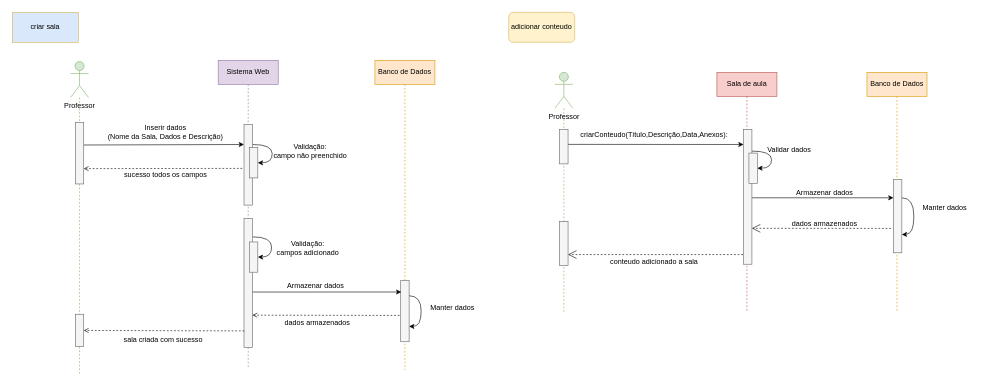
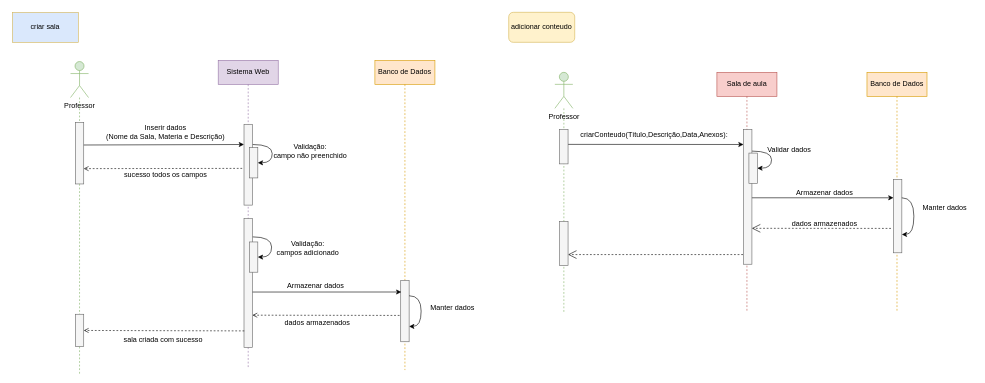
node "Inserir dados (Nome da Sala, Dados e Descrição)": label "Inserir dados (Nome da Sala, Dados e Descrição)" -> "Inserir dados (Nome da Sala, Materia e Descrição)"
node "conteudo adicionado a sala": removed
